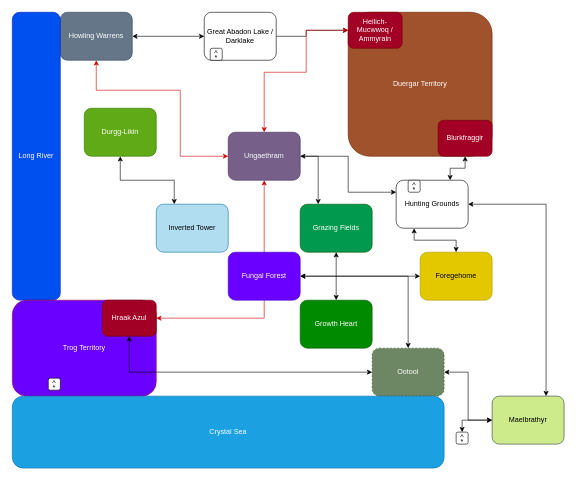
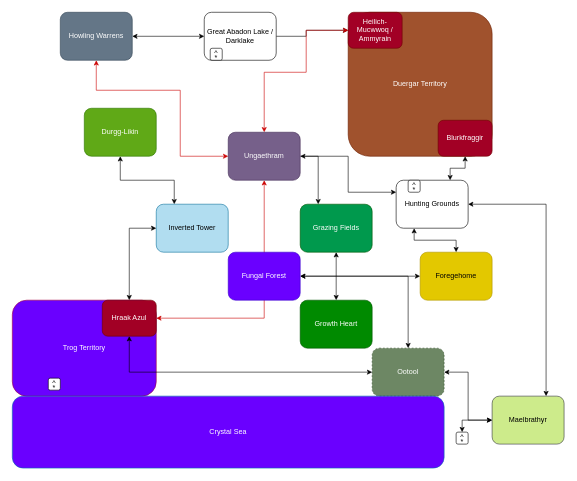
node "Long River": removed
edge "Inverted Tower" -- "Hraak Azul": added
node "Crystal Sea": fillcolor #1ba1e2 -> #6a00ff
